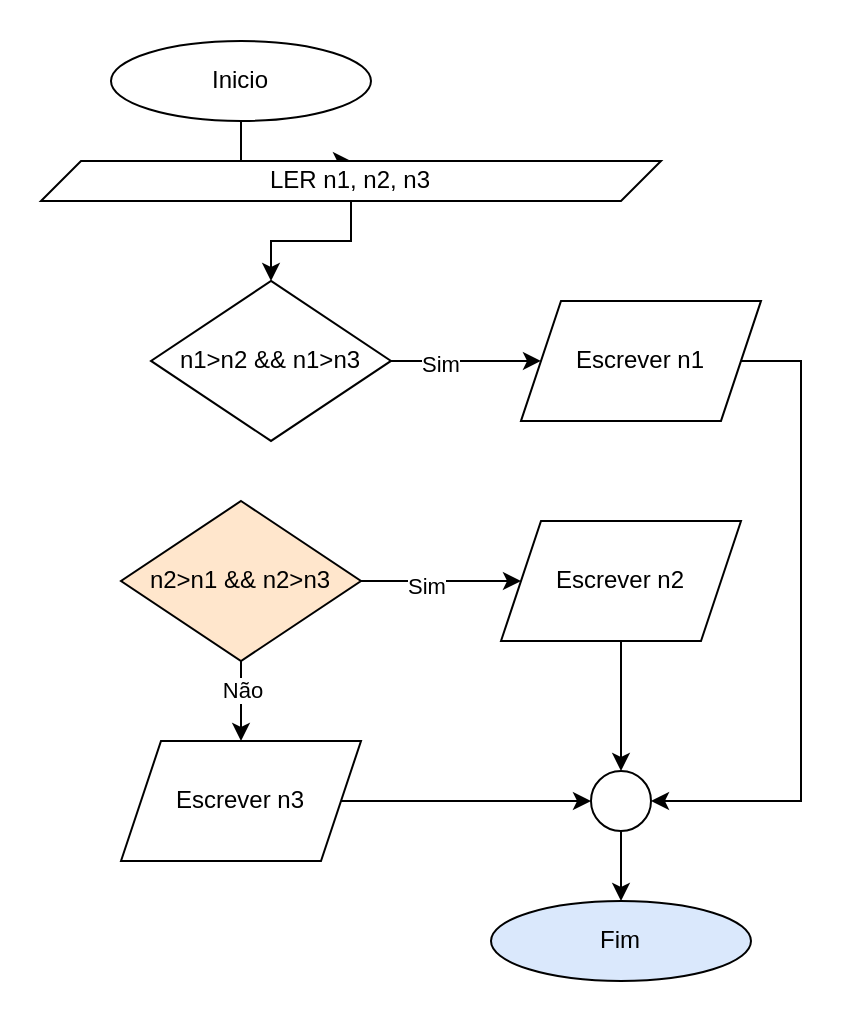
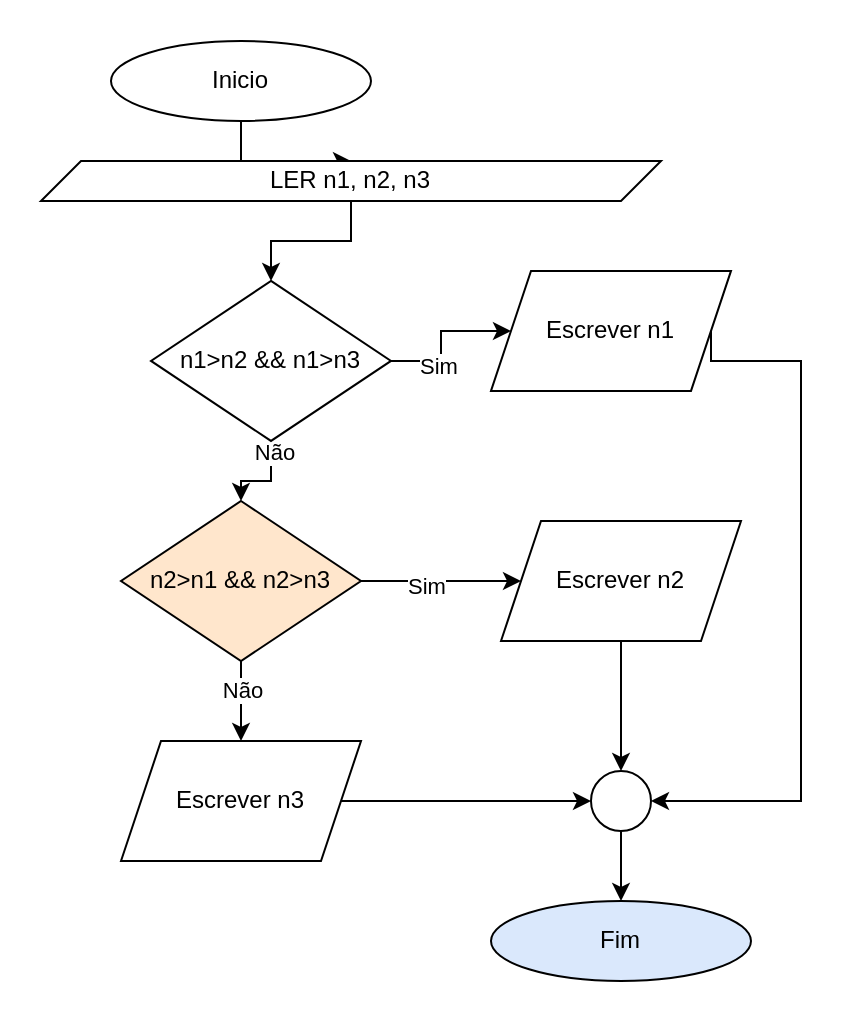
node "Escrever n1": moved (641, 361) -> (611, 331)
edge "n1>n2 && n1>n3" -> "n2>n1 && n2>n3": added, label "Não"
